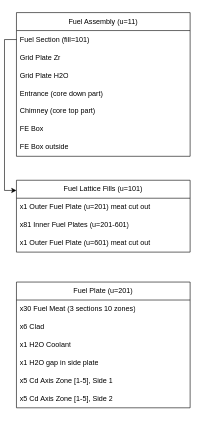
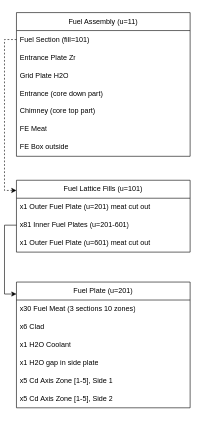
node "Grid Plate Zr": label "Grid Plate Zr" -> "Entrance Plate Zr"
edge "Fuel Section (fill=101)" -> "Fuel Lattice Fills (u=101)": style solid -> dashed
node "FE Box": label "FE Box" -> "FE Meat"
edge "x81 Inner Fuel Plates (u=201-601)" -> "Fuel Plate (u=201)": added
